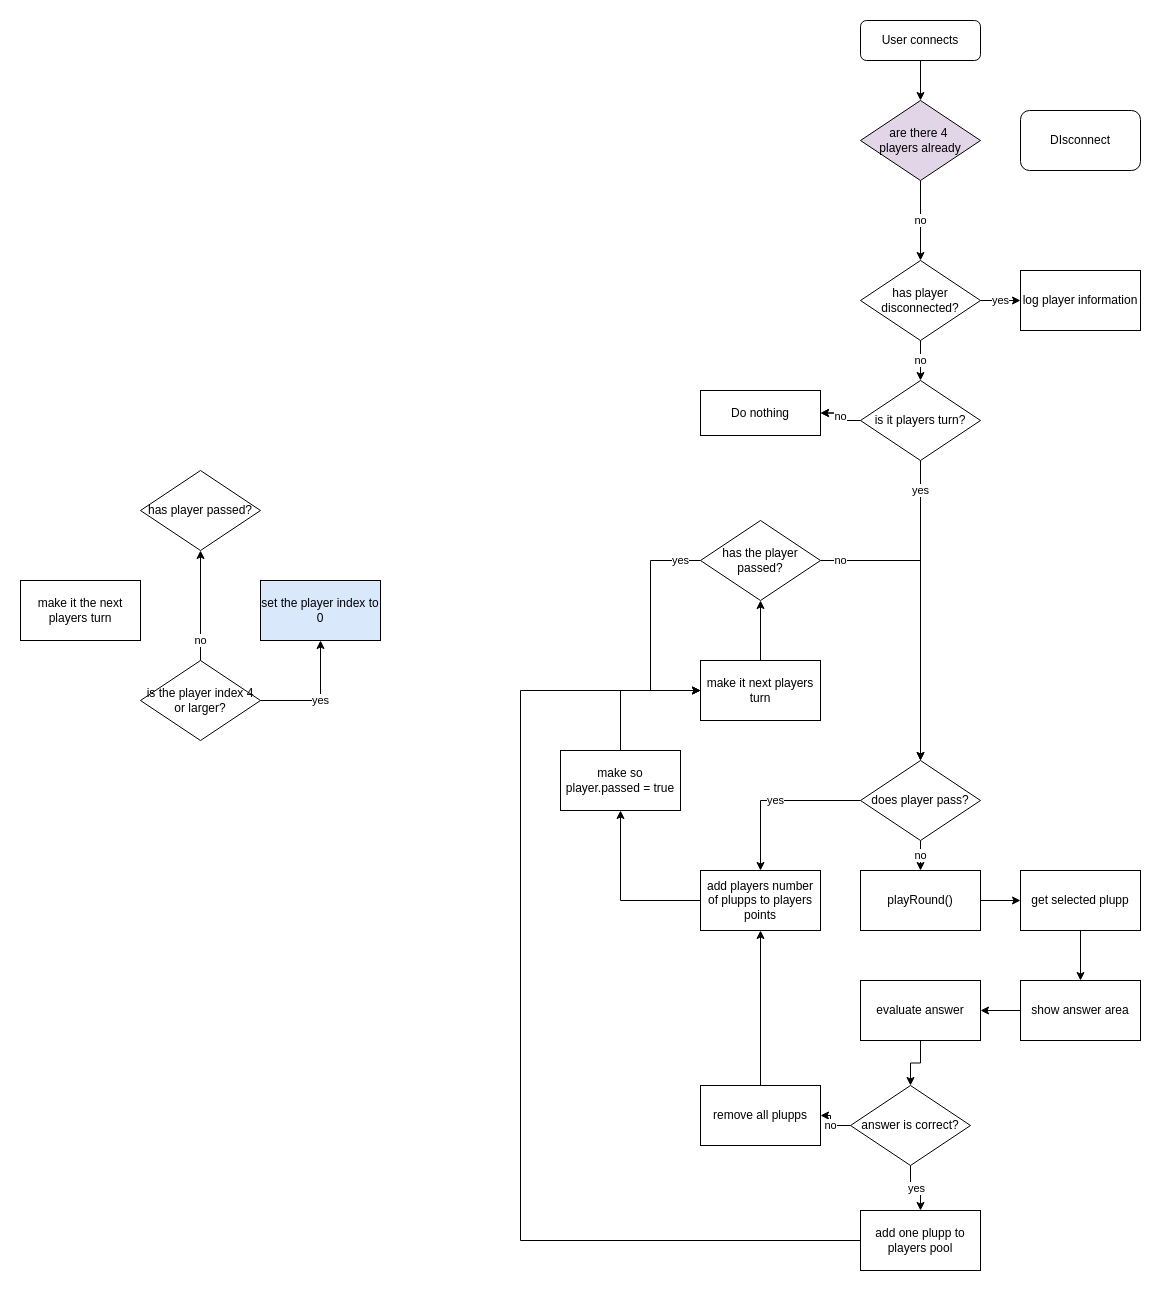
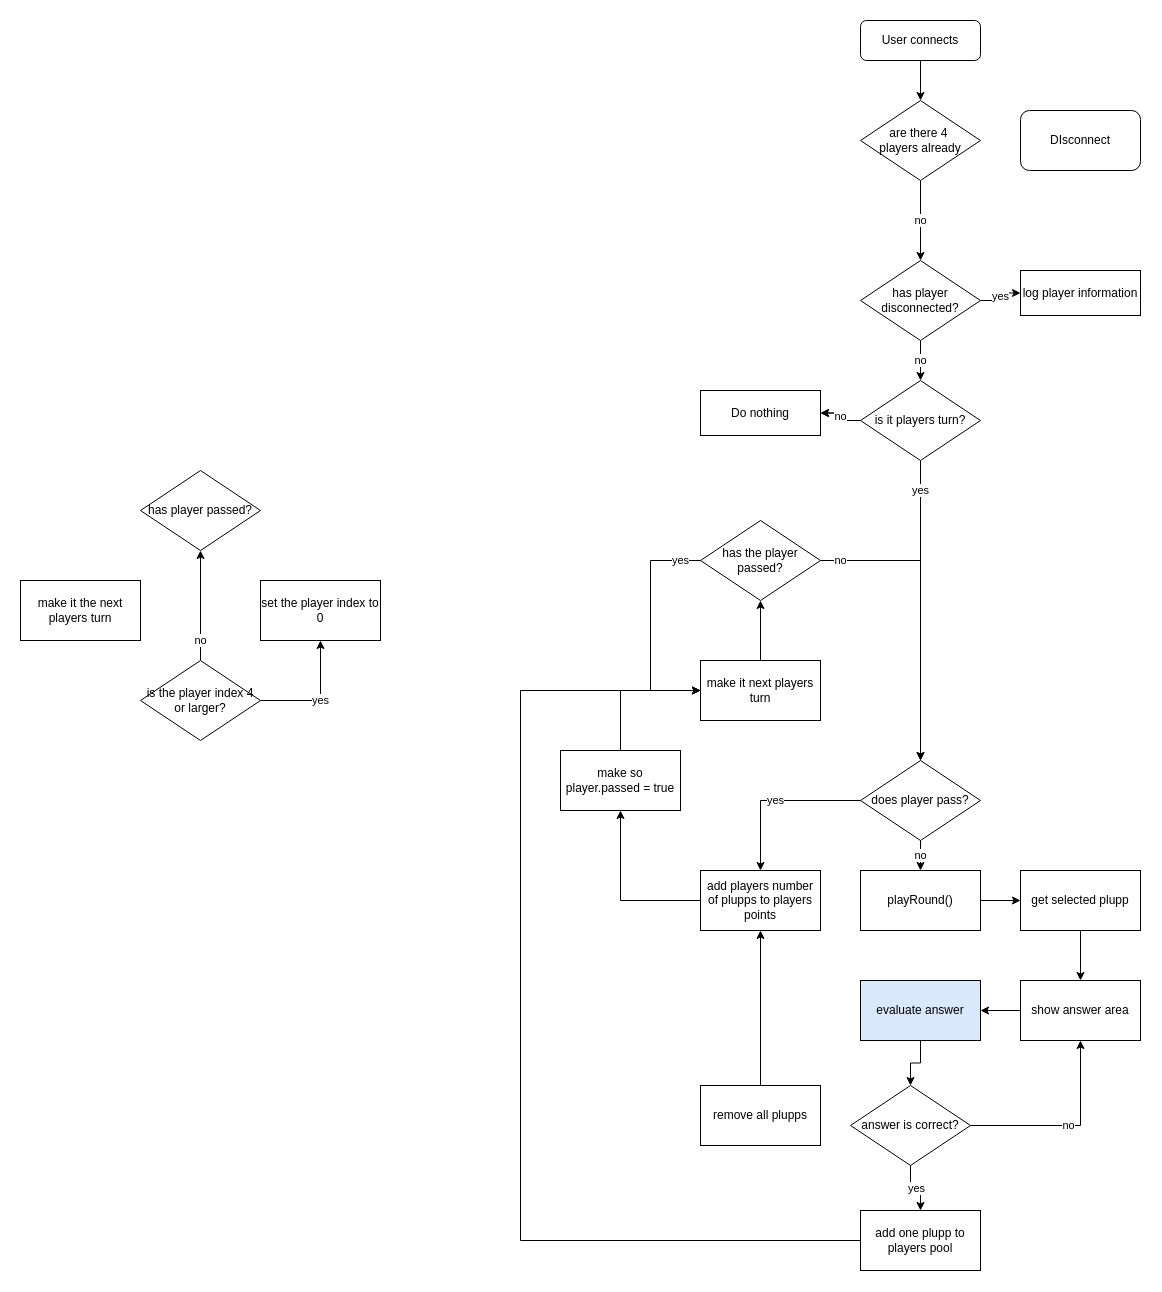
node "are there 4 players already": fillcolor #e1d5e7 -> #ffffff
node "log player information": size 120x60 -> 120x45
node "set the player index to 0": fillcolor #dae8fc -> #ffffff
node "evaluate answer": fillcolor #ffffff -> #dae8fc
edge "answer is correct?" -> "remove all plupps": now "answer is correct?" -> "show answer area"
